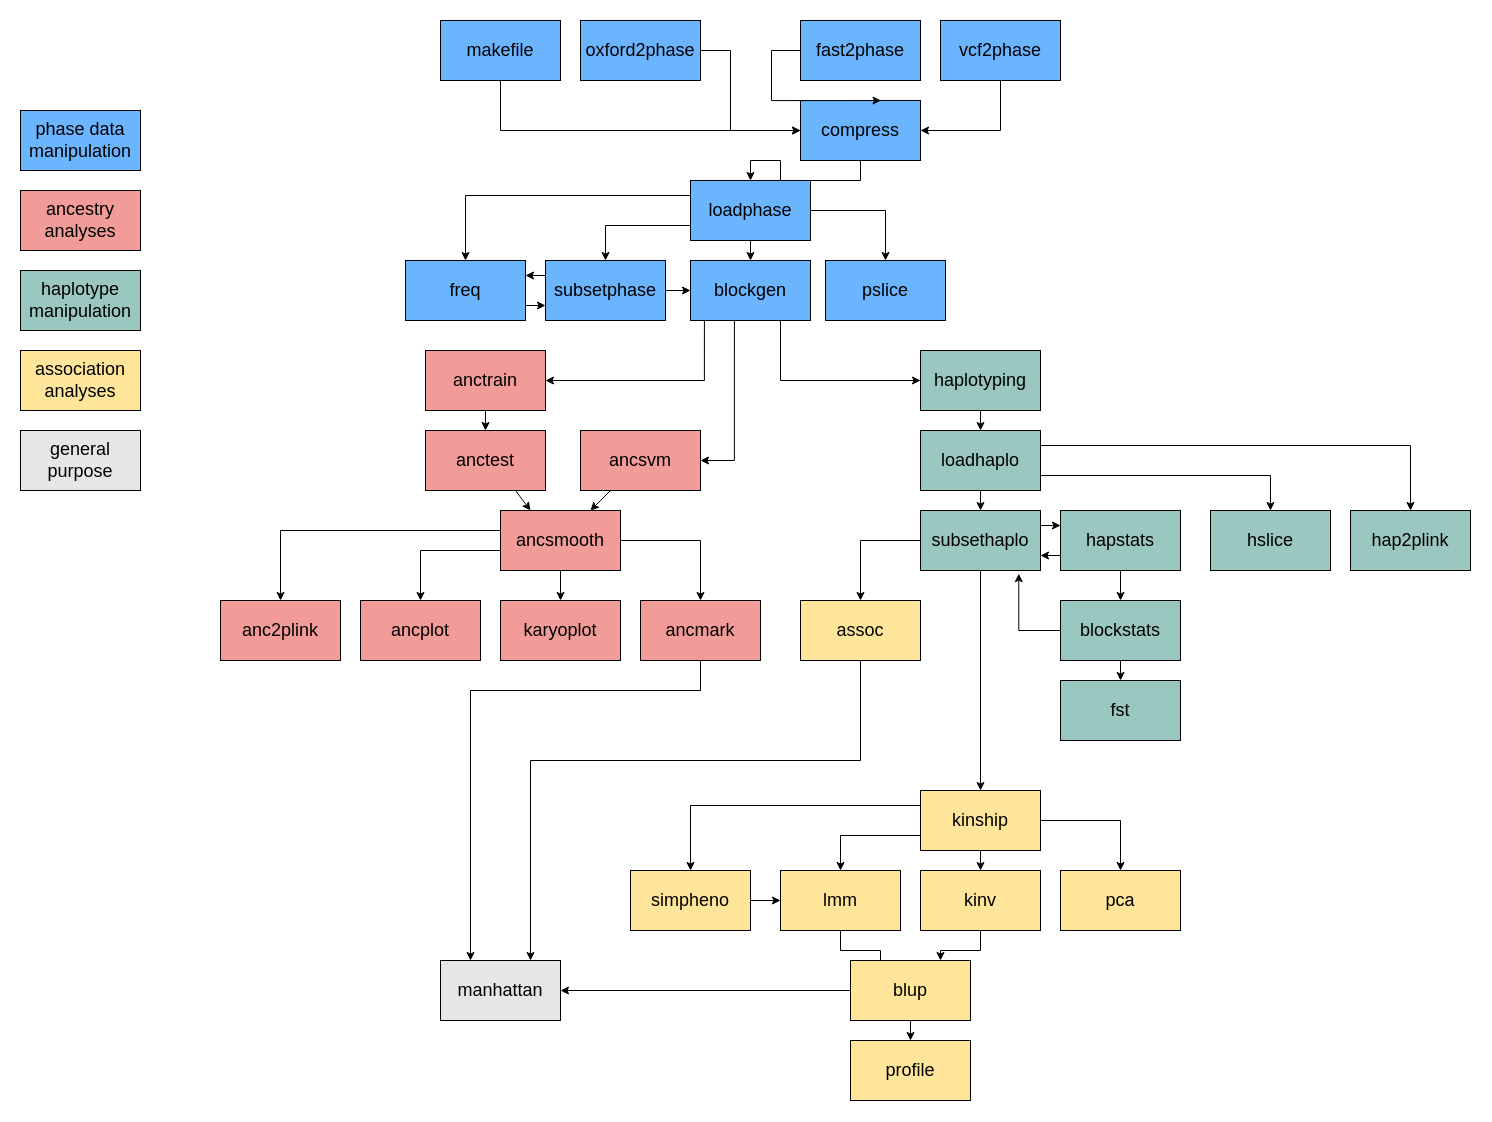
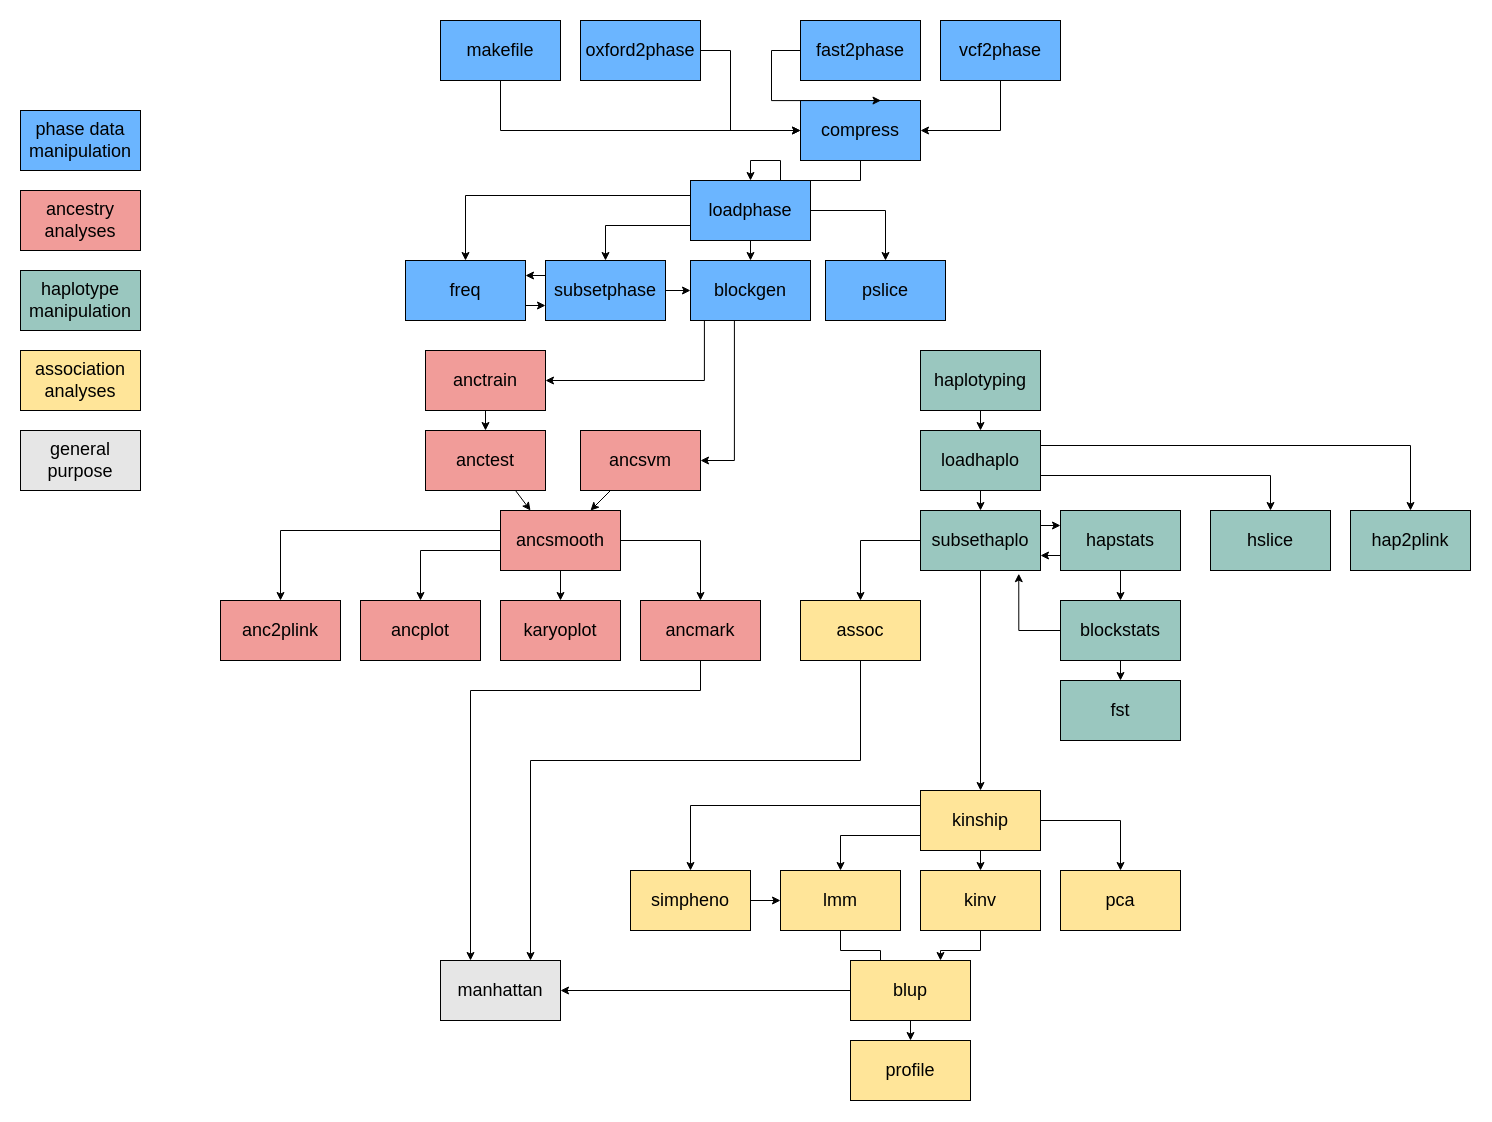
edge "blockgen" -> "haplotyping": removed
